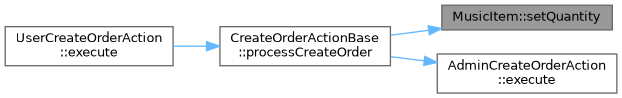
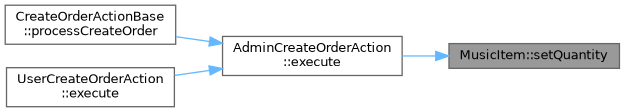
edge "CreateOrderActionBase ::processCreateOrder" -> "MusicItem::setQuantity": now "AdminCreateOrderAction ::execute" -> "MusicItem::setQuantity"
edge "UserCreateOrderAction ::execute" -> "CreateOrderActionBase ::processCreateOrder": now "UserCreateOrderAction ::execute" -> "AdminCreateOrderAction ::execute"
